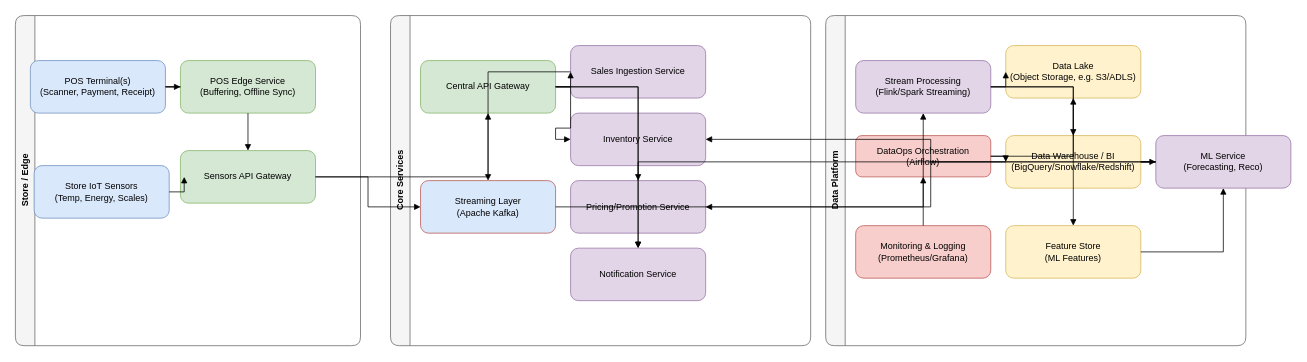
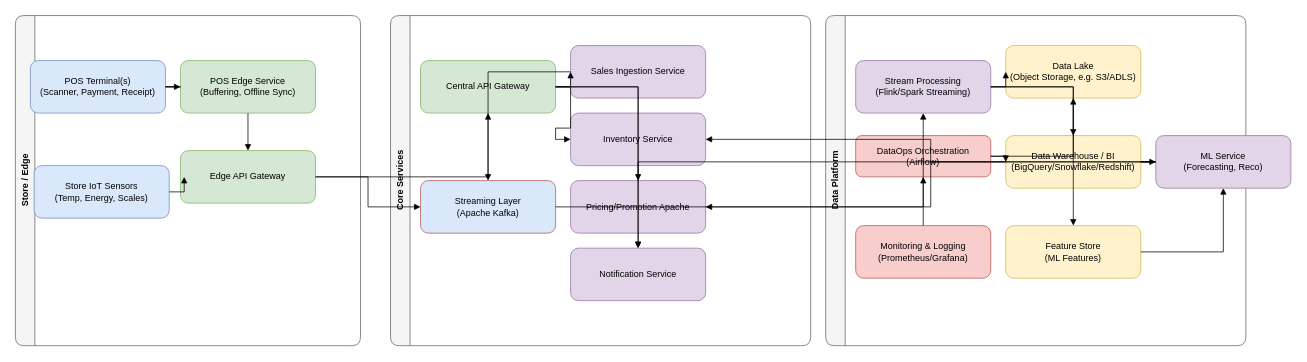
node "Sensors API Gateway": label "Sensors API Gateway" -> "Edge API Gateway"
node "Pricing/Promotion Service": label "Pricing/Promotion Service" -> "Pricing/Promotion Apache"
